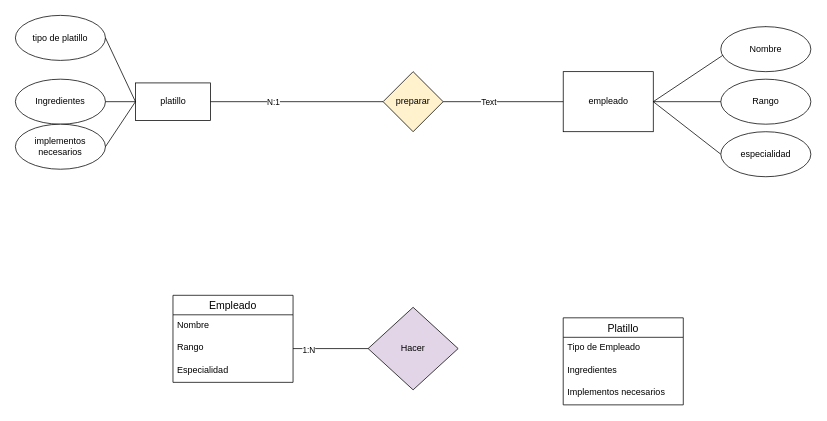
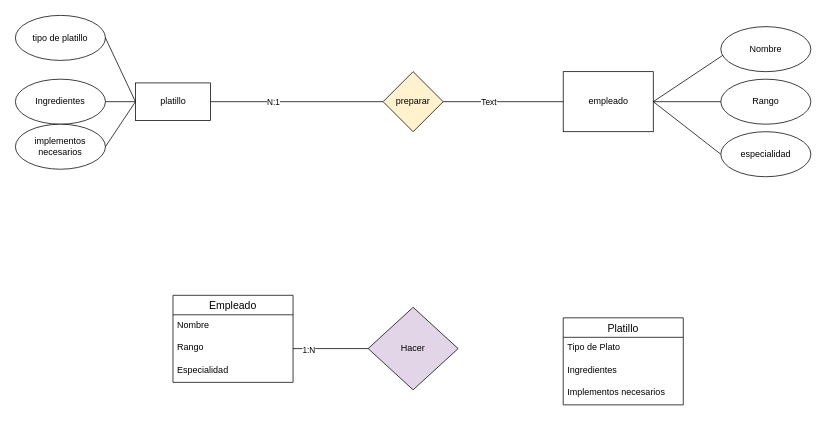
node "Tipo de Empleado": label "Tipo de Empleado" -> "Tipo de Plato"
